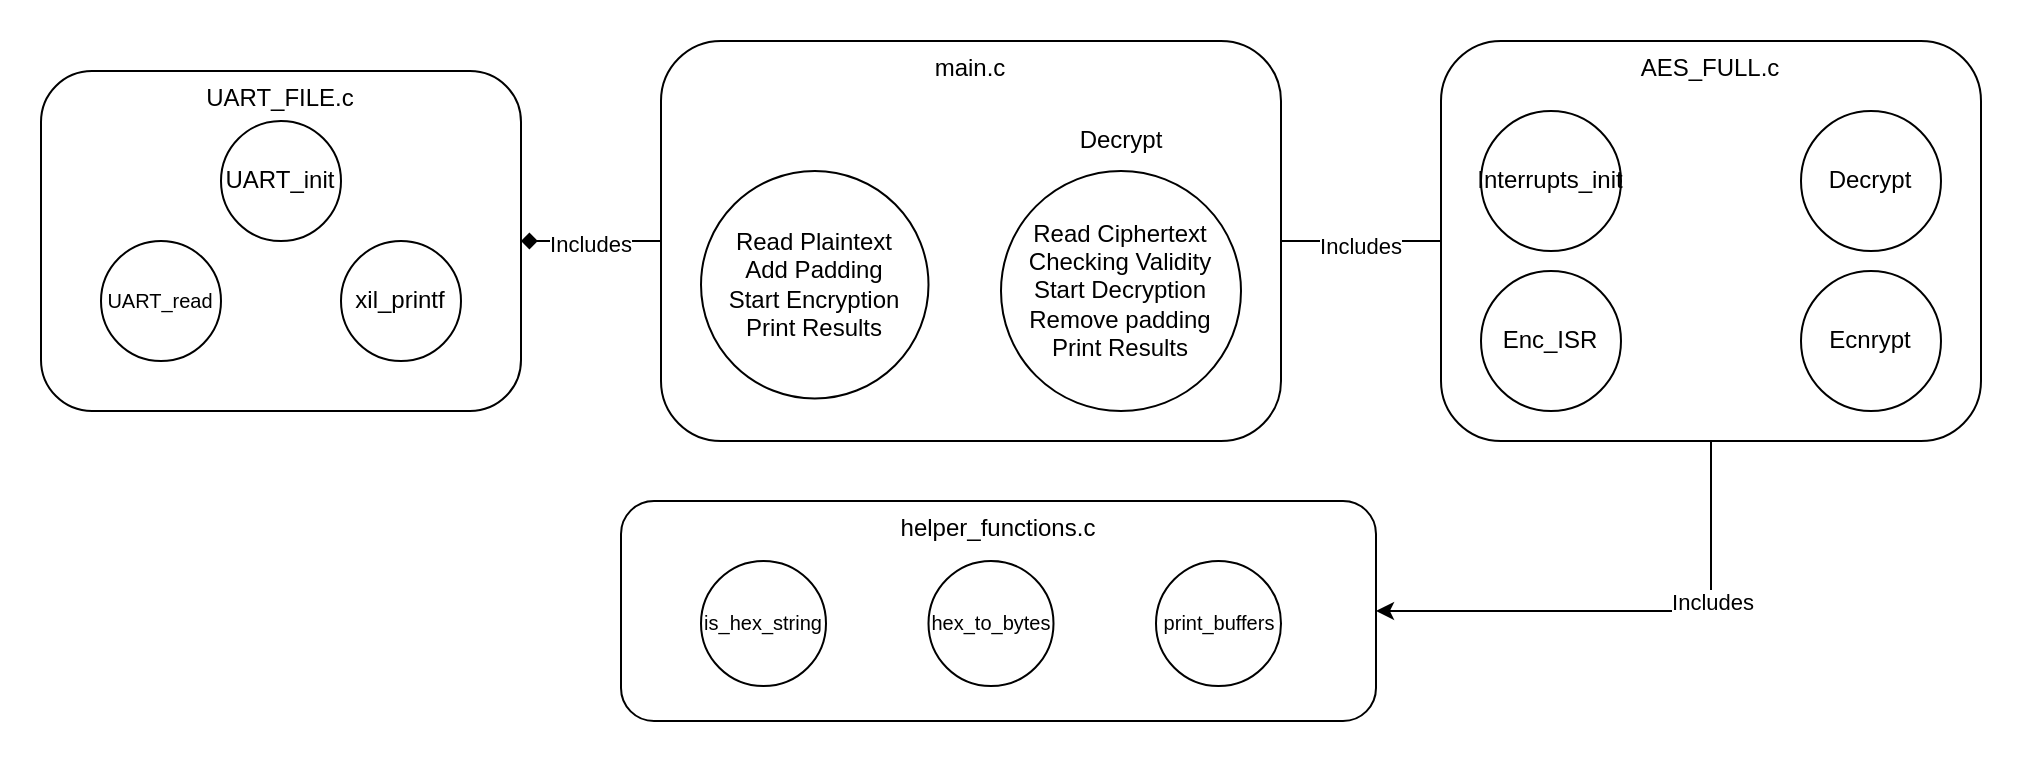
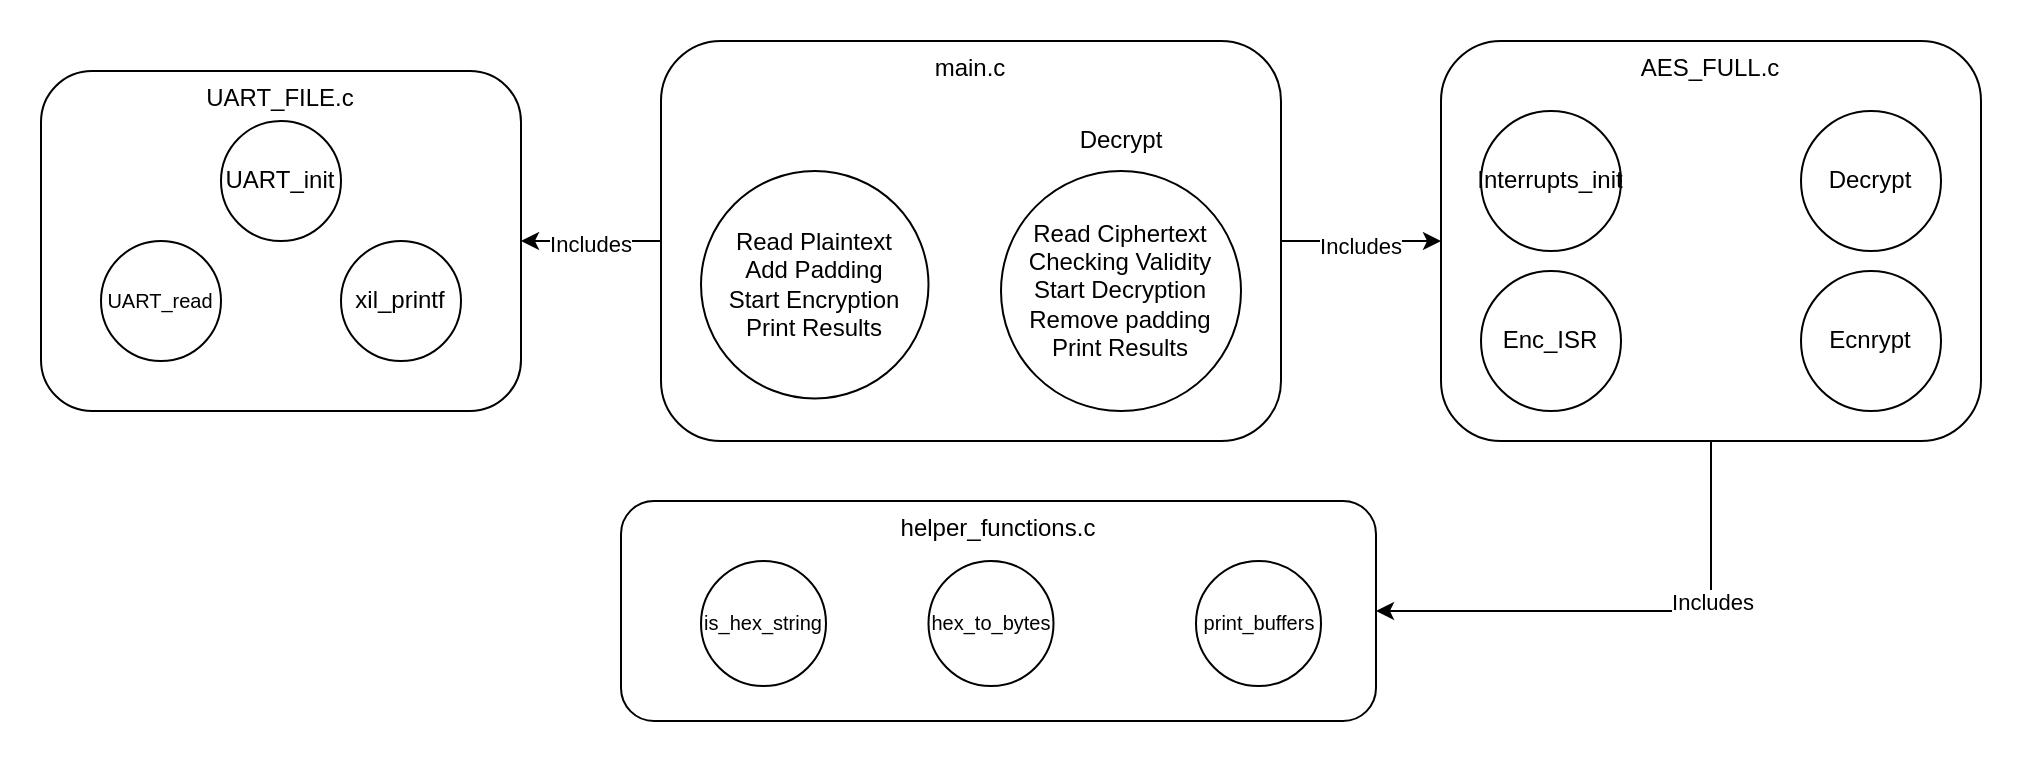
edge "main.c" -> "UART_FILE.c": arrowhead diamond -> classic
edge "main.c" -- "AES_FULL.c": arrowhead none -> classic
node "print_buffers": moved (1219, 624) -> (1259, 624)
